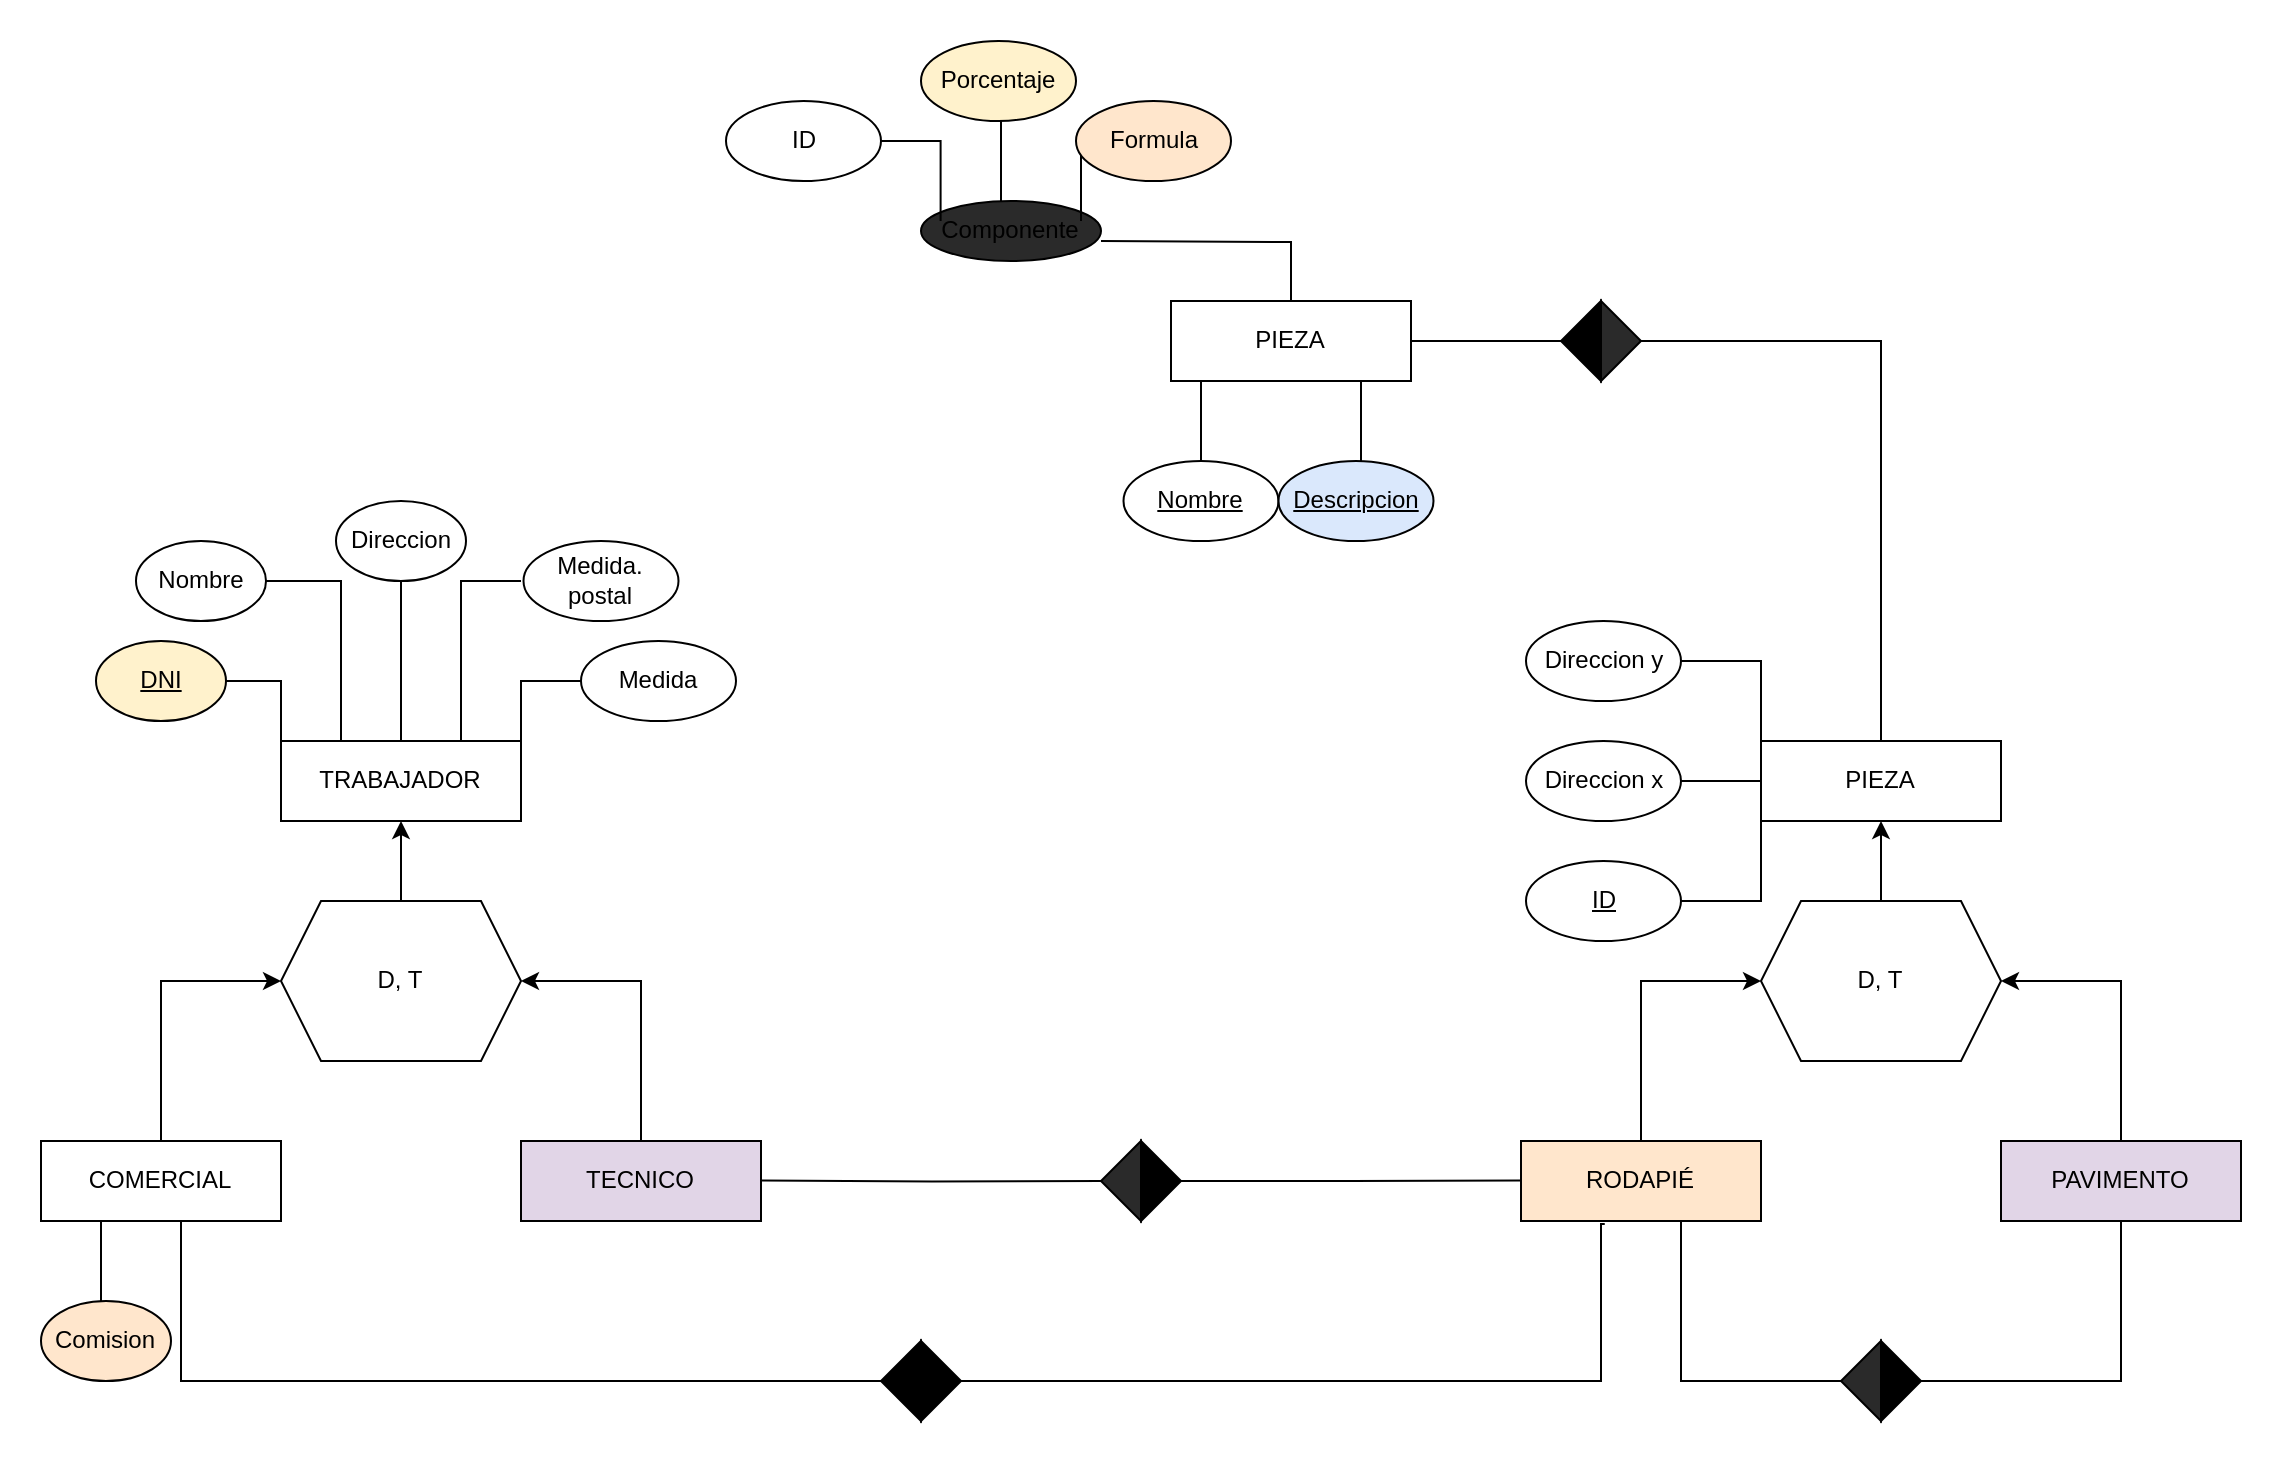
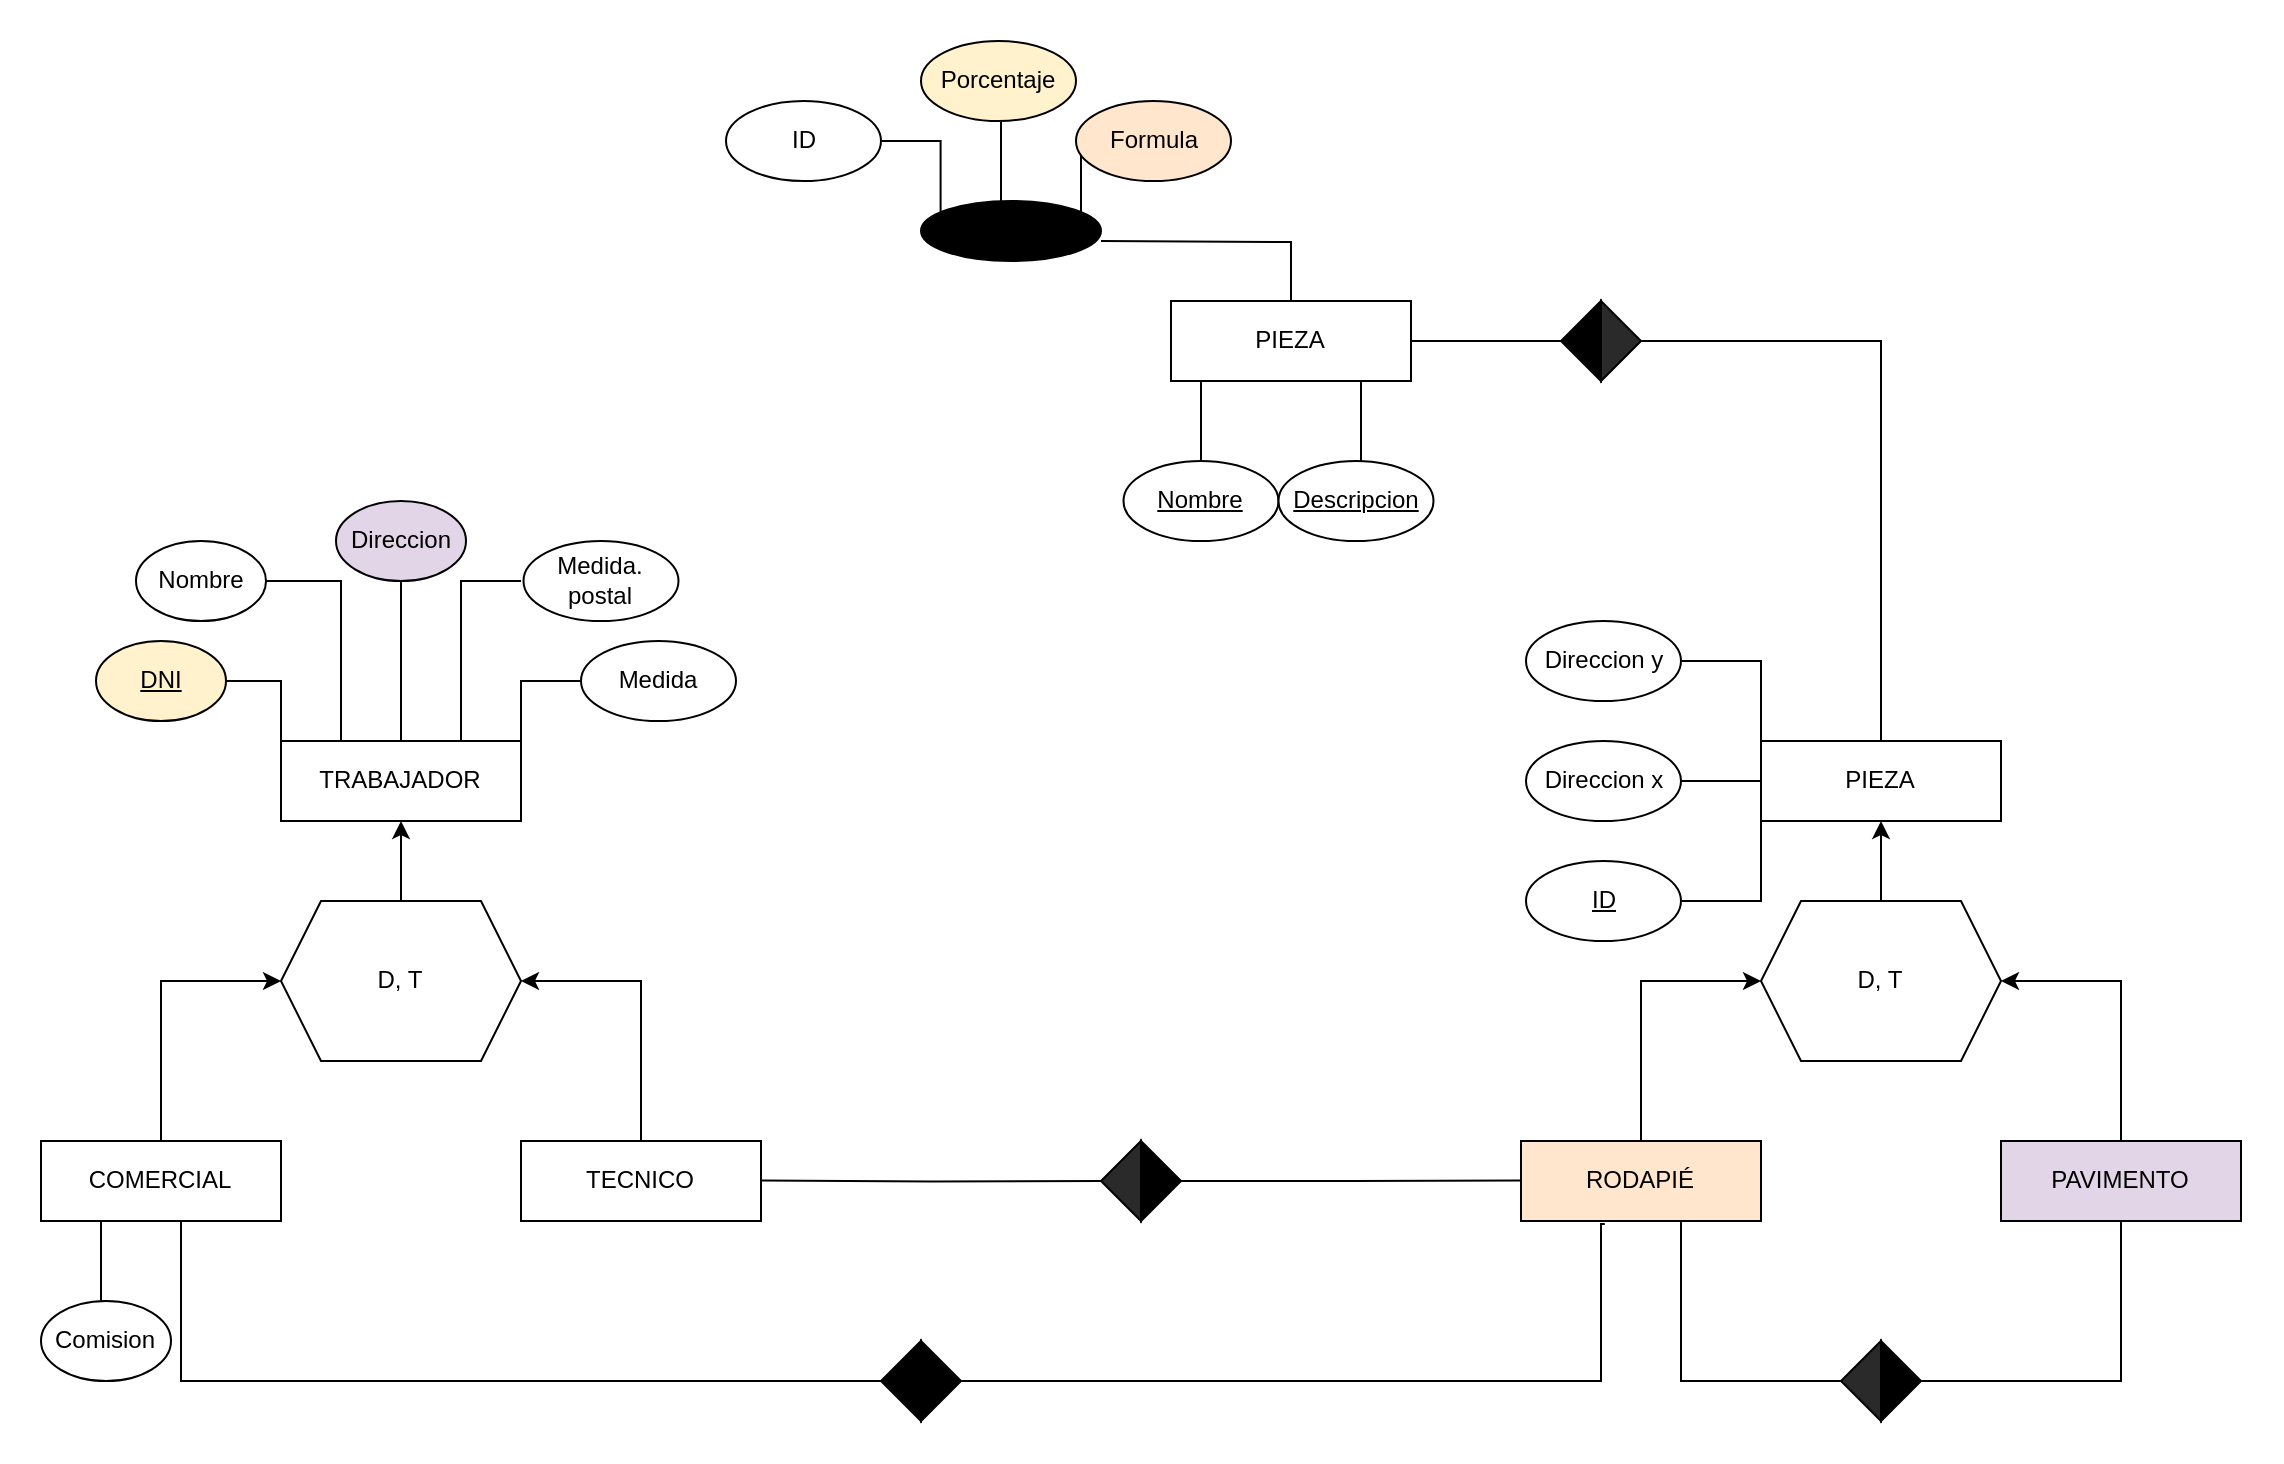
node "Componente": fillcolor #2a2a2a -> #000000
node "Descripcion": fillcolor #dae8fc -> #ffffff
node "Direccion": fillcolor #ffffff -> #e1d5e7
node "TECNICO": fillcolor #e1d5e7 -> #ffffff
node "Comision": fillcolor #ffe6cc -> #ffffff
